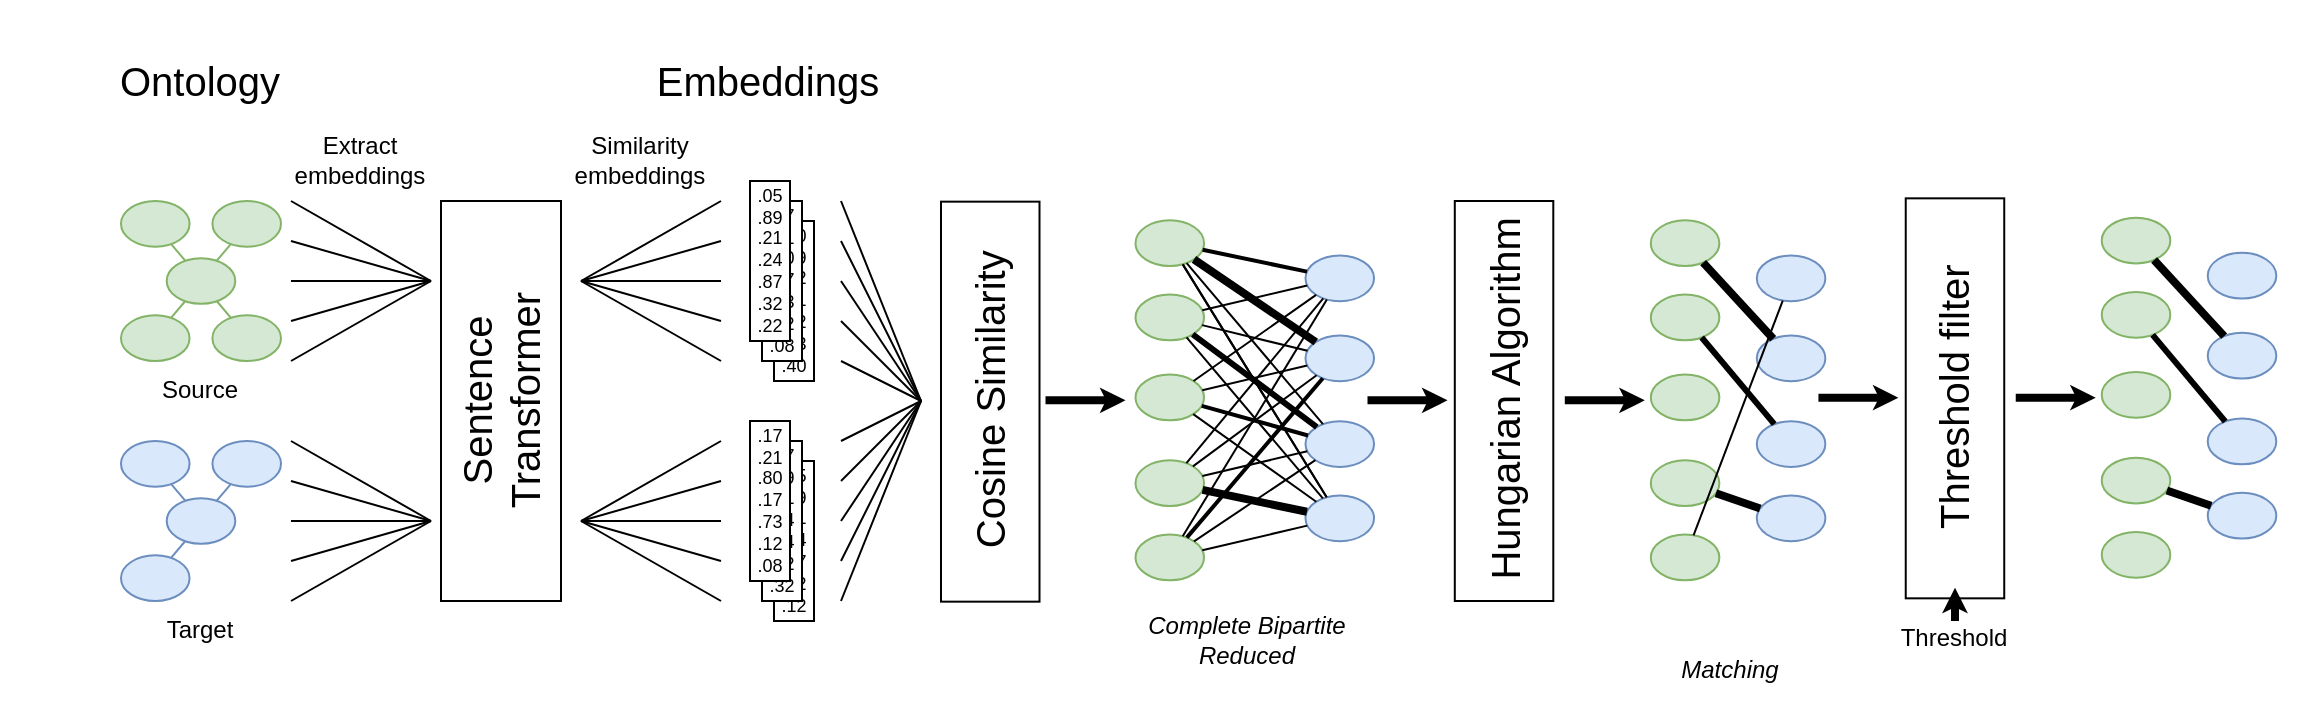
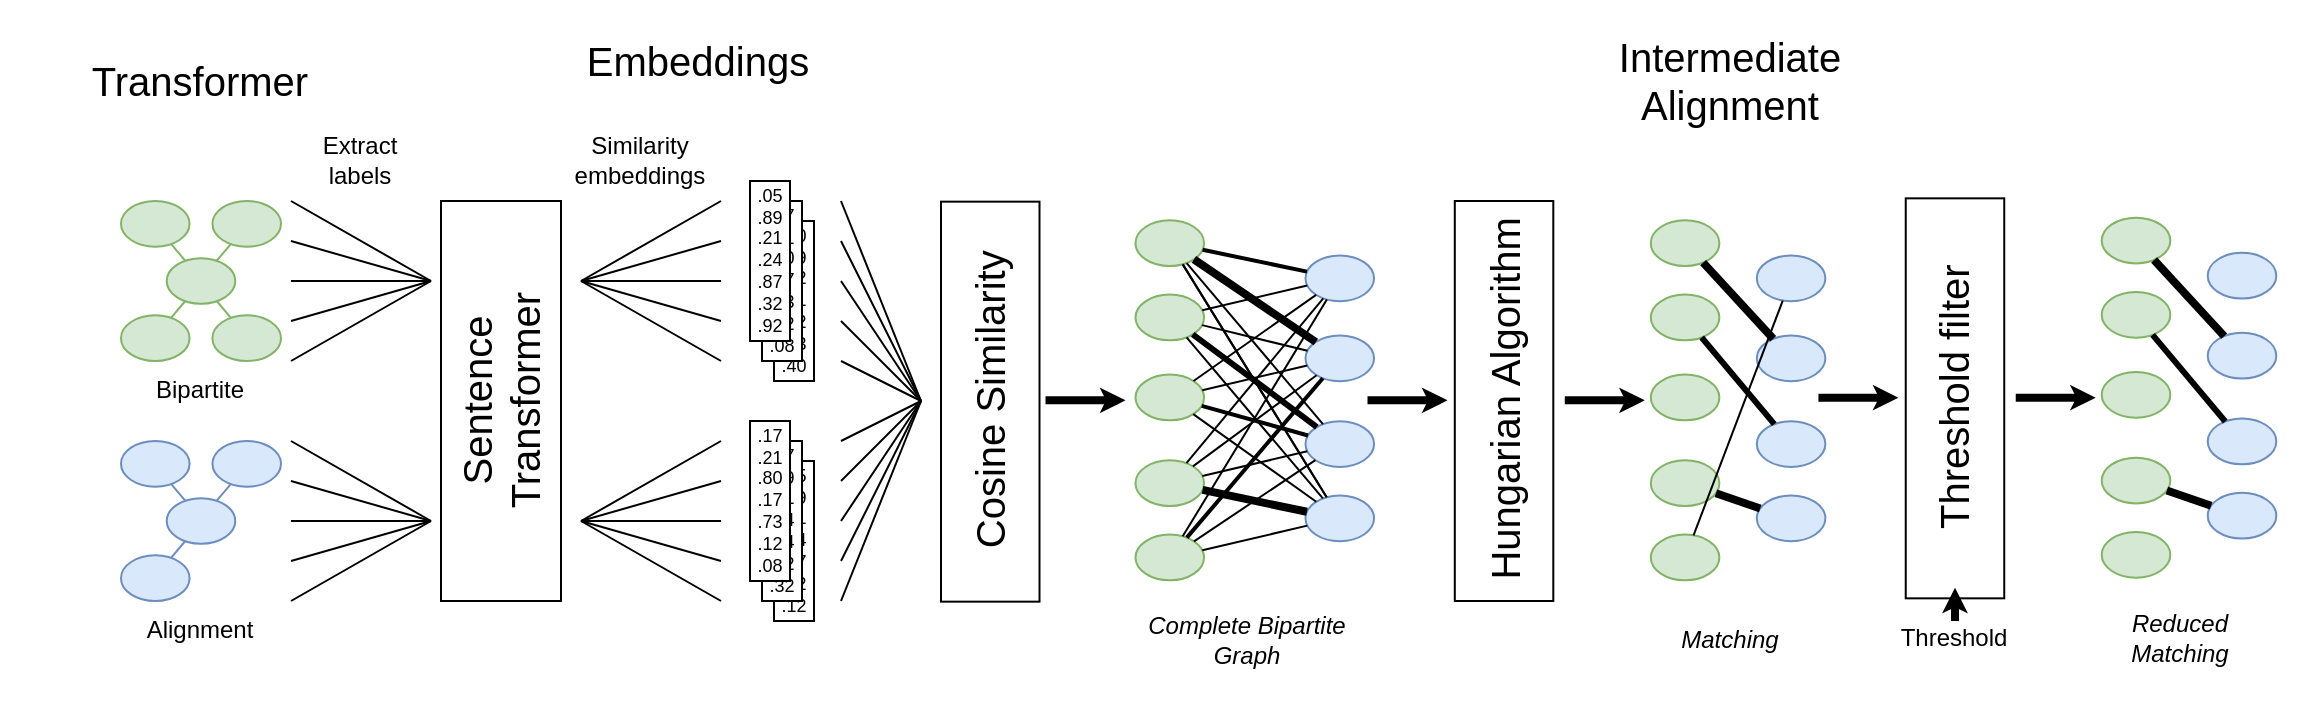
node "Ontology": label "Ontology" -> "Transformer"
node "Embeddings": moved (769, 81) -> (699, 61)
node "Intermediate Alignment": added
node "Extract embeddings": label "Extract embeddings" -> "Extract labels"
node ".05 .89 .21 .24 .87 .32 .22": label ".05 .89 .21 .24 .87 .32 .22" -> ".05 .89 .21 .24 .87 .32 .92"
node "Source": label "Source" -> "Bipartite"
node "Target": label "Target" -> "Alignment"
node "Reduced Matching": added
node "Complete Bipartite Reduced": label "Complete Bipartite Reduced" -> "Complete Bipartite Graph"
node "Matching": moved (1731, 671) -> (1731, 641)
